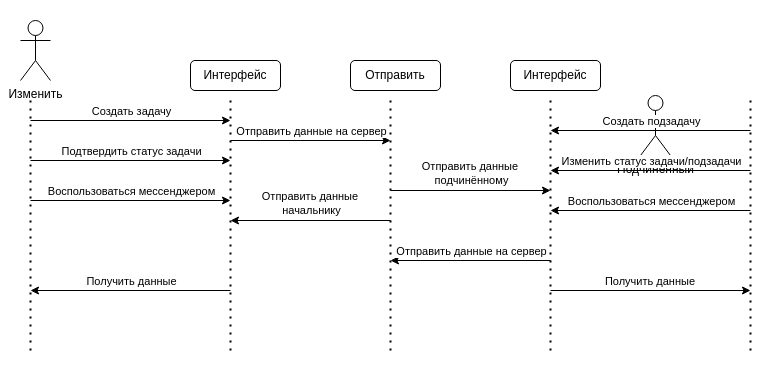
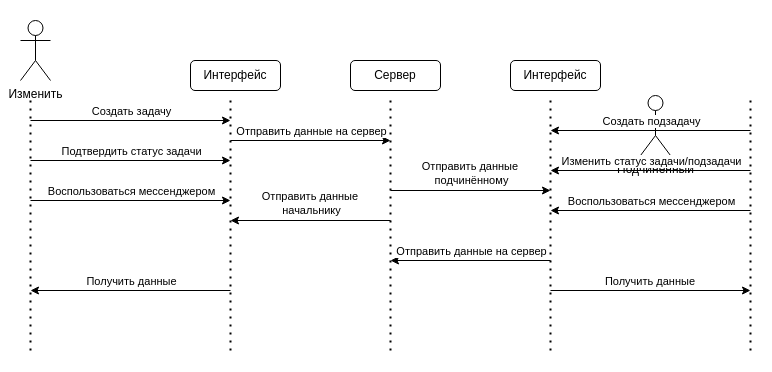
node "Отправить": label "Отправить" -> "Сервер"
